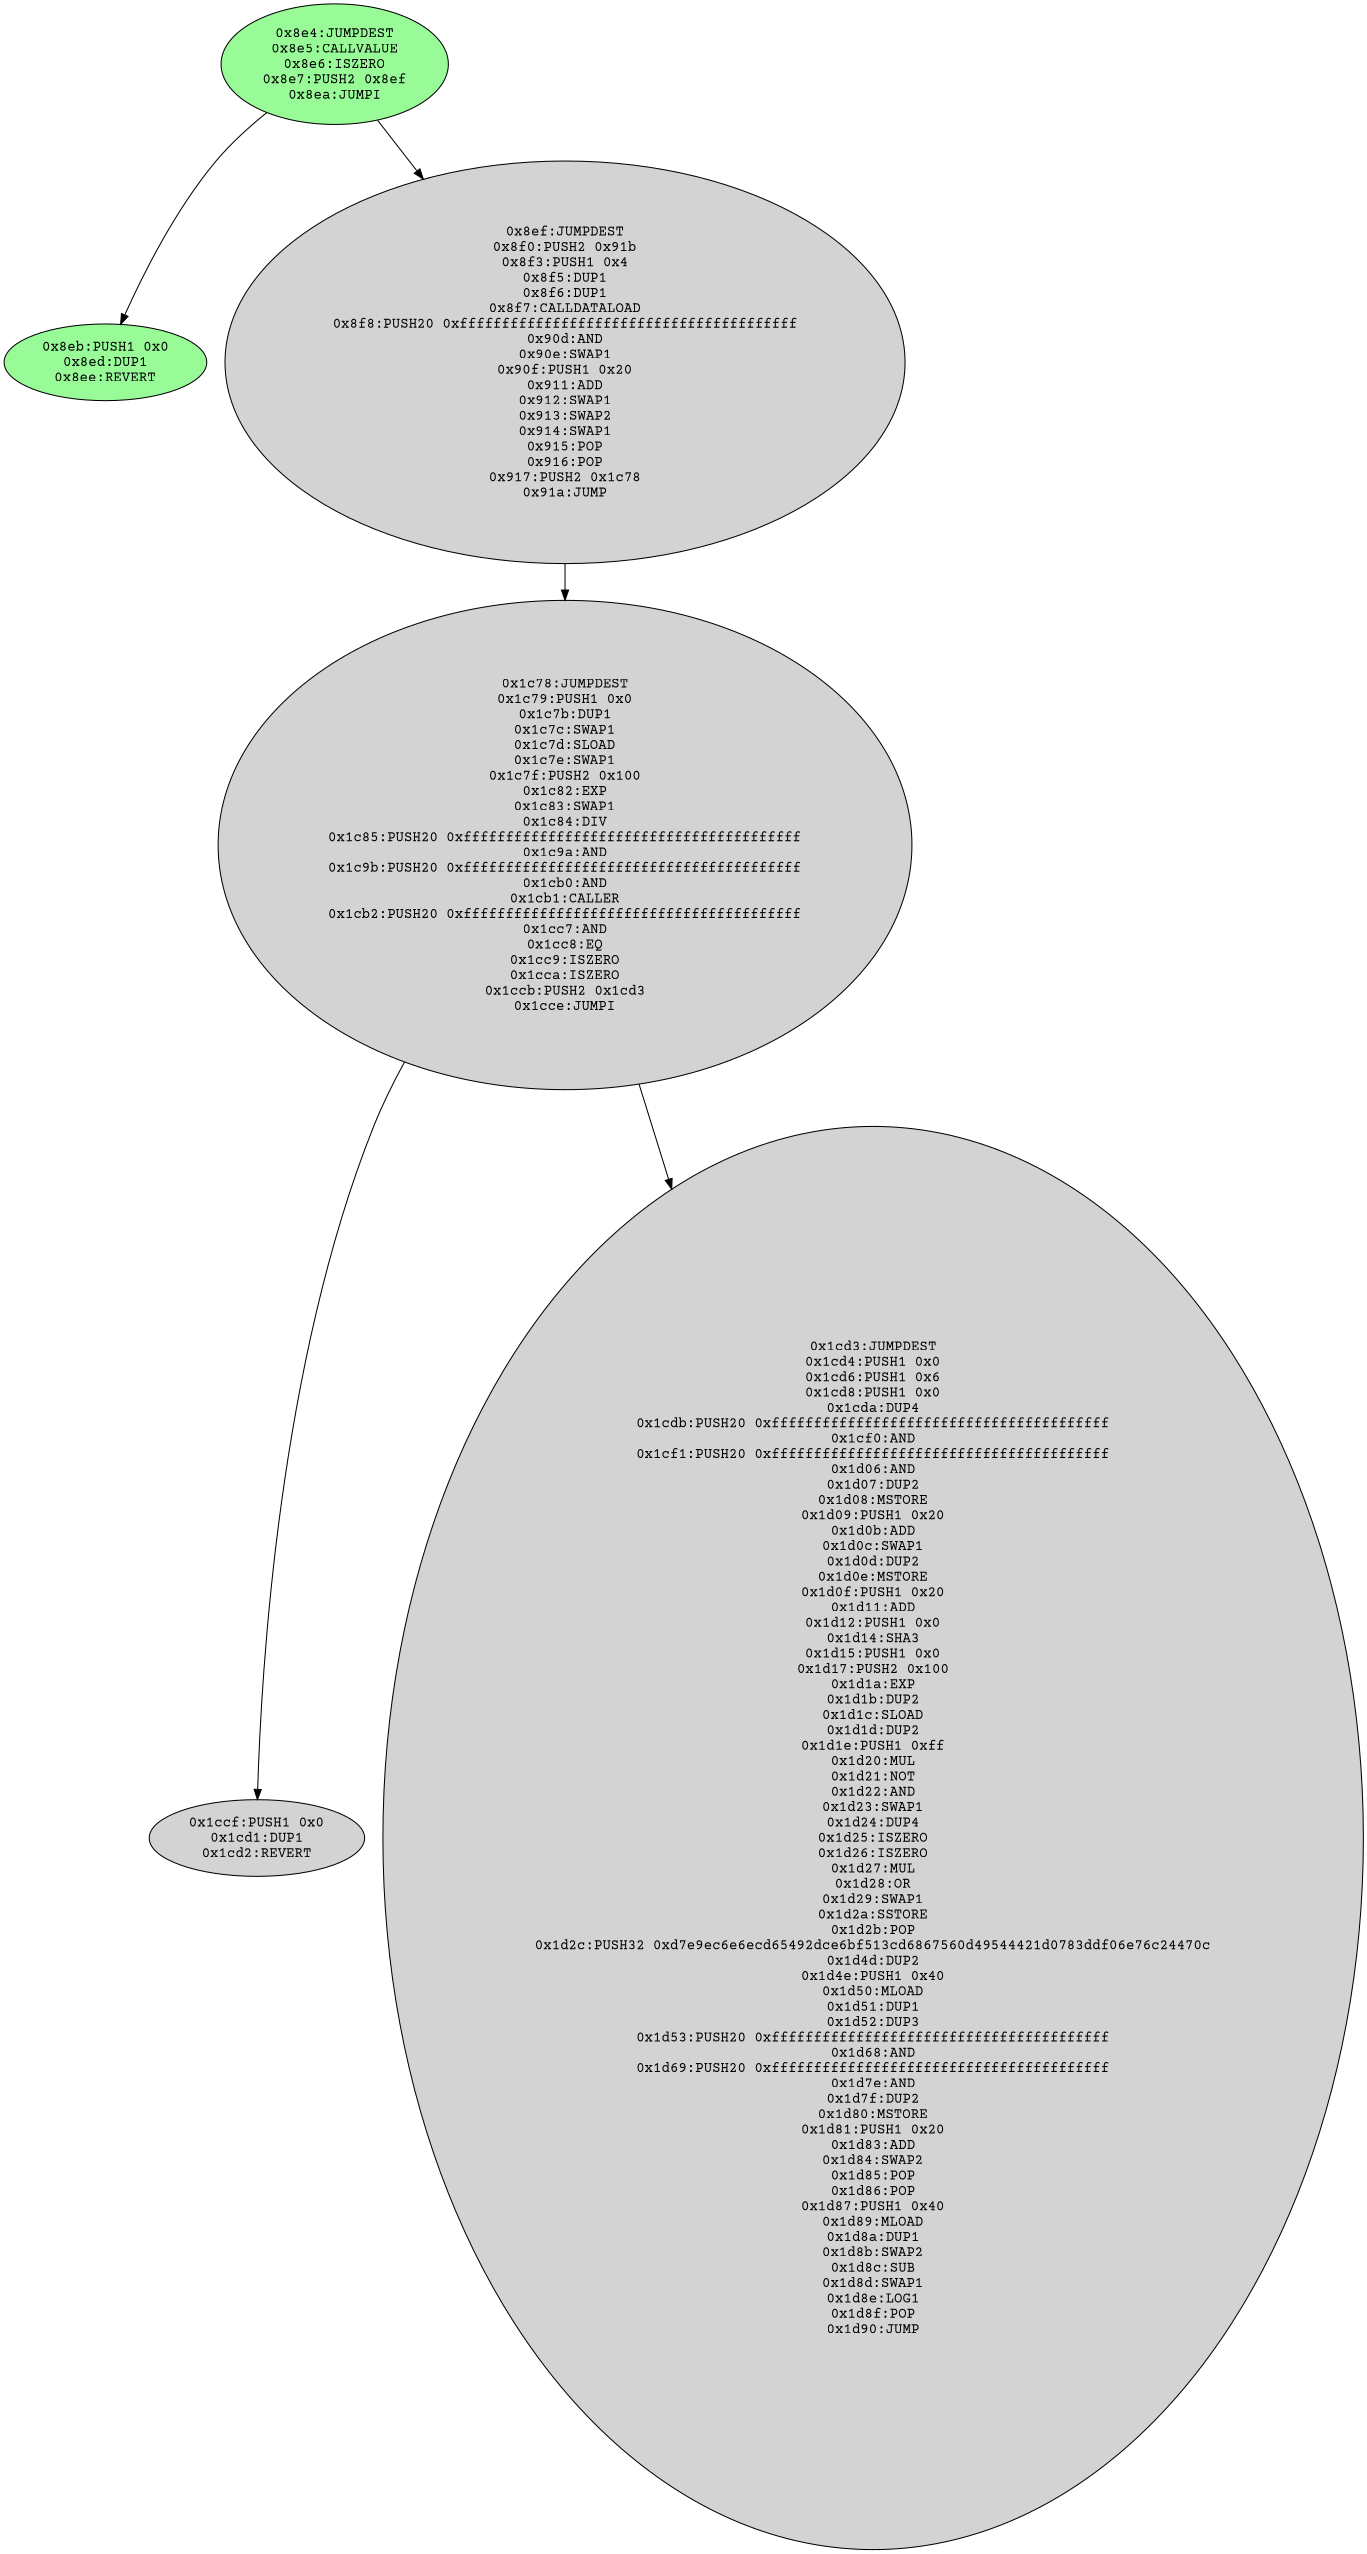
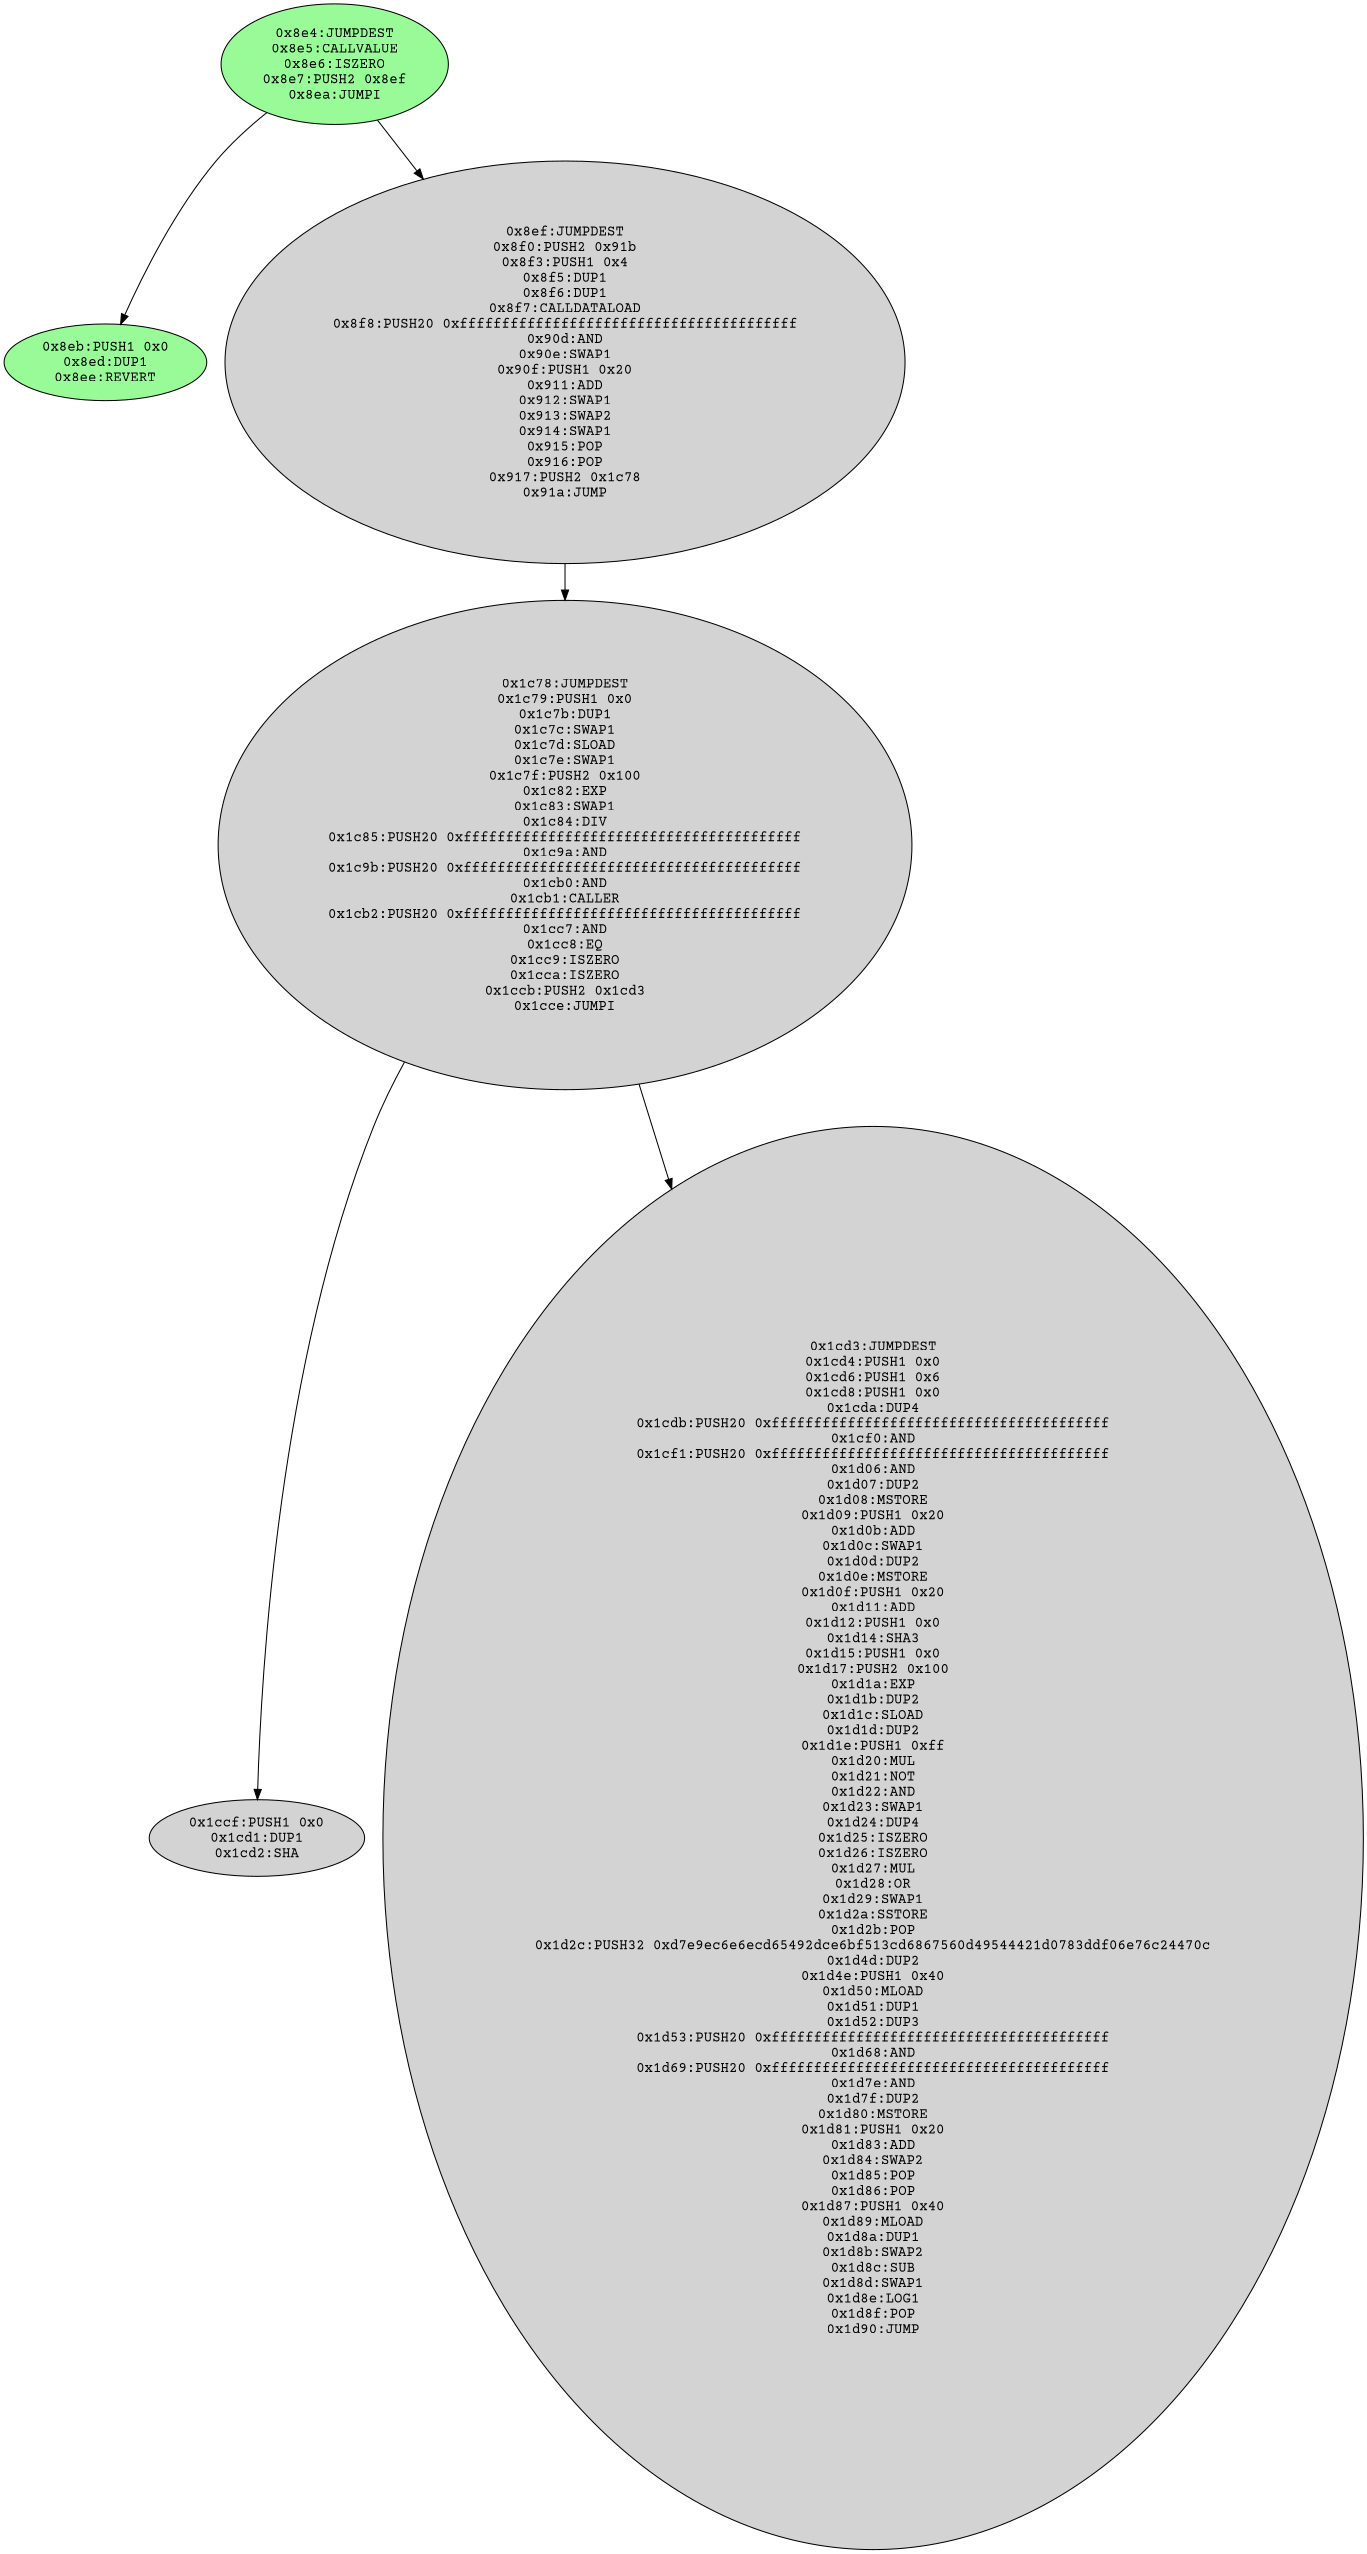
node "0x1ccf:PUSH1 0x0 0x1cd1:DUP1 0x1cd2:REVERT": label "0x1ccf:PUSH1 0x0 0x1cd1:DUP1 0x1cd2:REVERT" -> "0x1ccf:PUSH1 0x0 0x1cd1:DUP1 0x1cd2:SHA"
